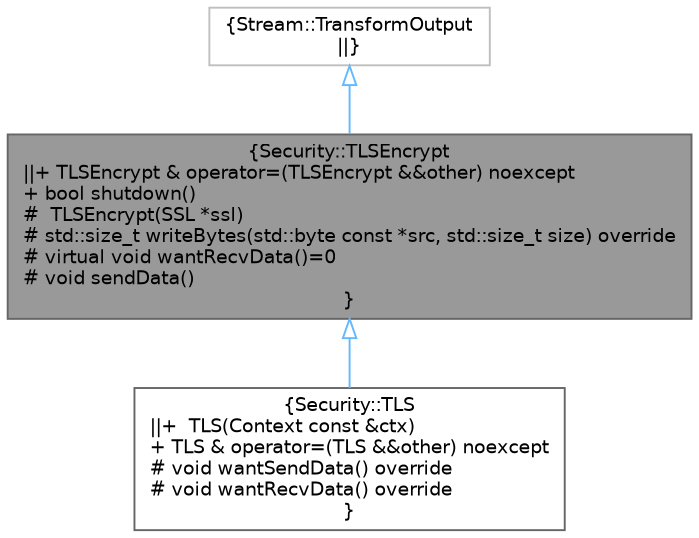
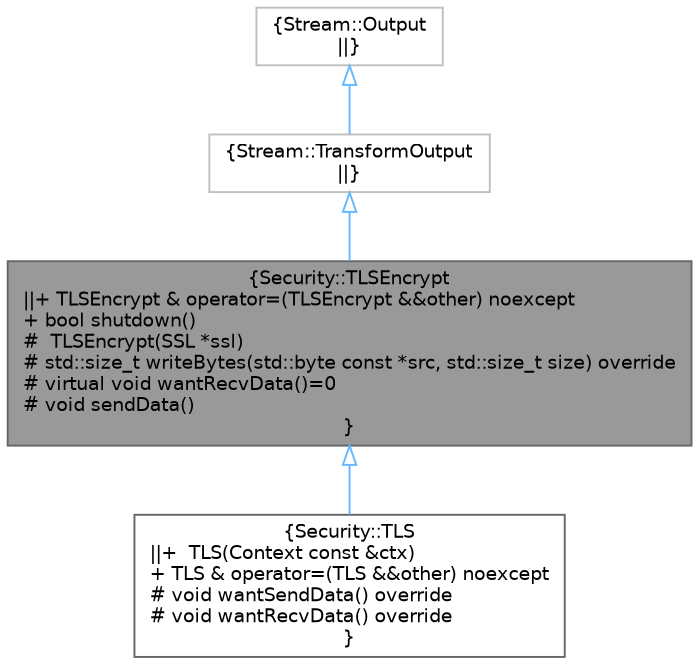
node "{Stream::Output ||}": added
